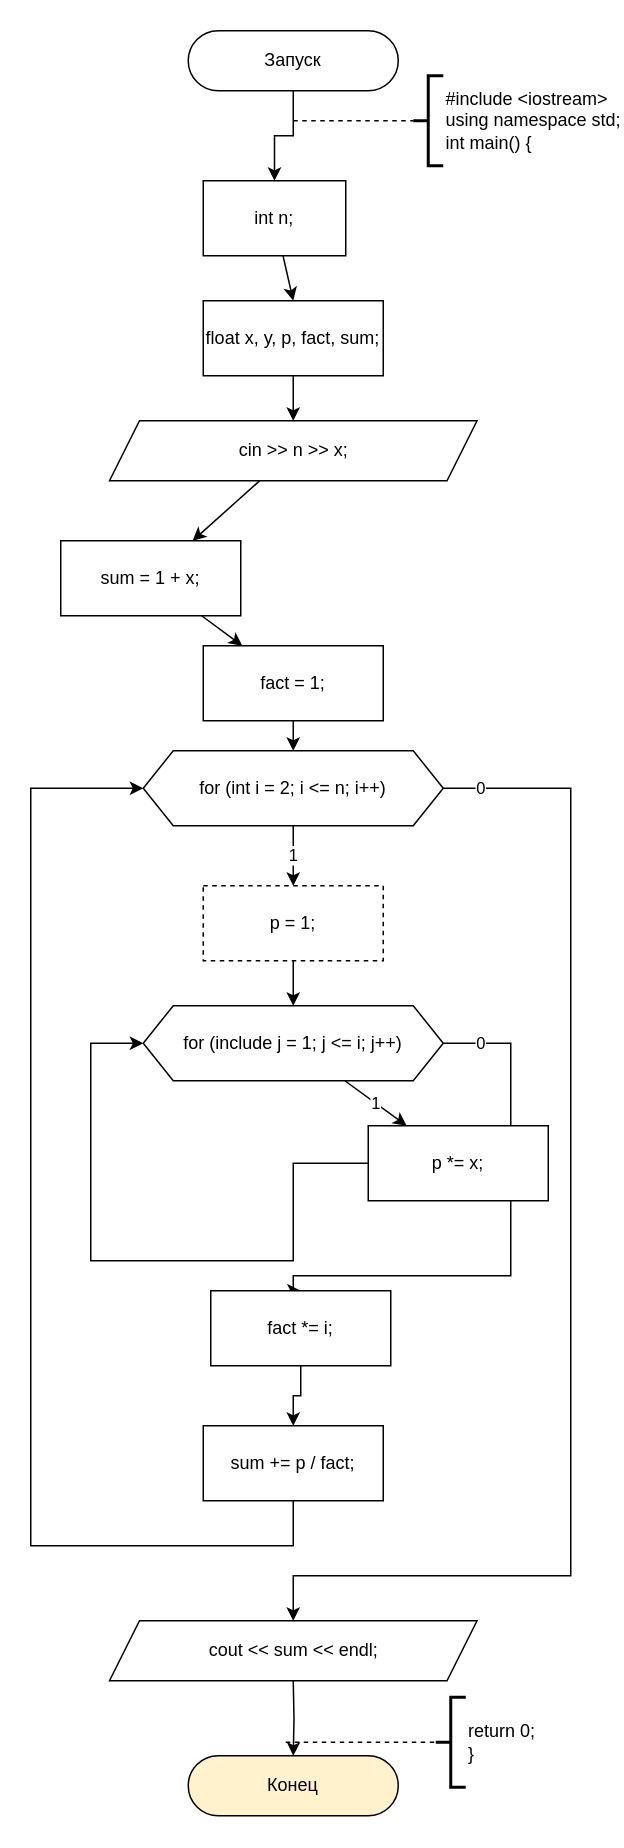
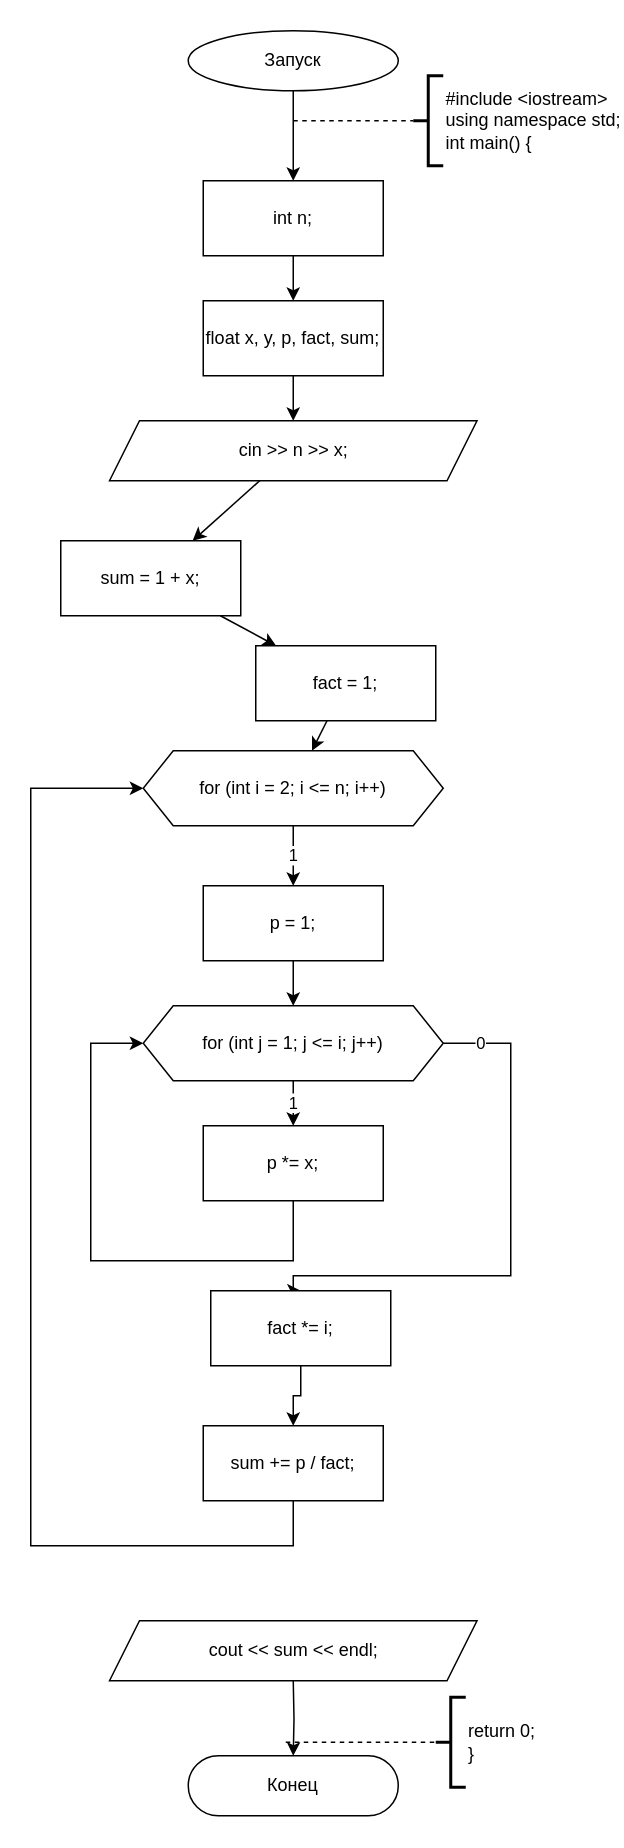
node "Запуск": shape rounded rectangle -> ellipse
node "int n;": size 143x75 -> 180x75
node "fact = 1;": moved (293, 683) -> (346, 683)
node "p = 1;": style dashed -> solid
node "for (include j = 1; j <= i; j++)": label "for (include j = 1; j <= i; j++)" -> "for (int j = 1; j <= i; j++)"
node "p *= x;": moved (458, 1163) -> (293, 1163)
edge "for (int i = 2; i <= n; i++)" -> "cout << sum << endl;": removed, label "0"
node "Конец": fillcolor #fff2cc -> #ffffff
